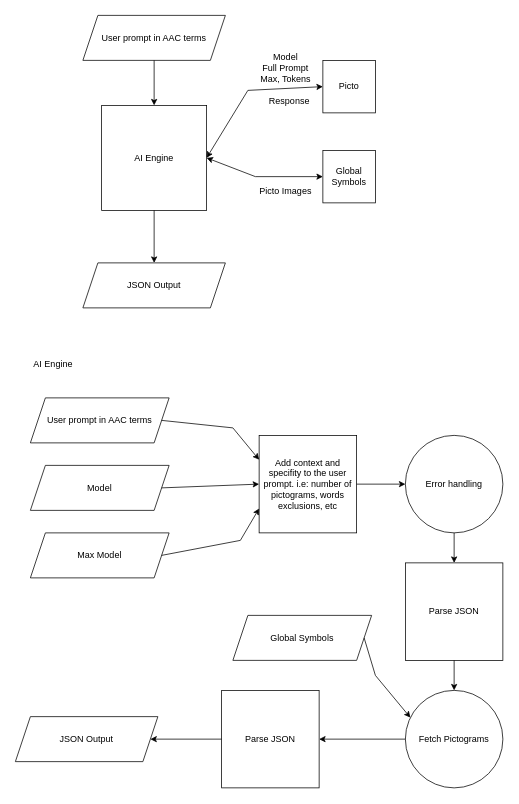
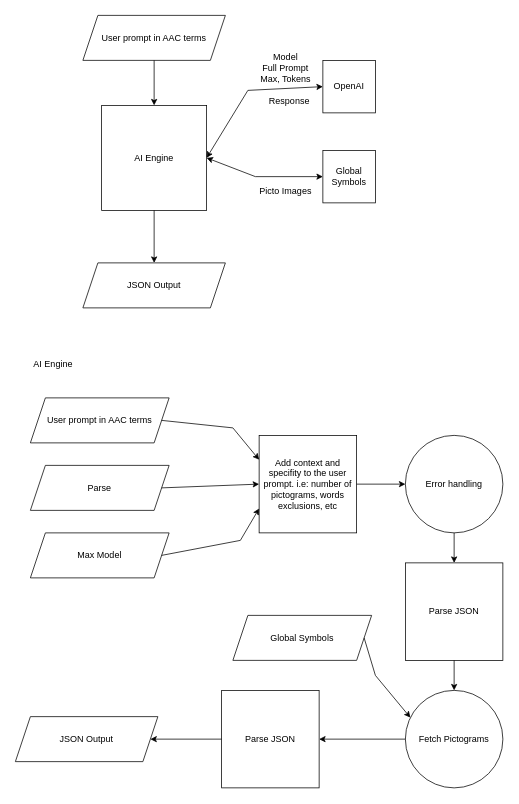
node "Picto": label "Picto" -> "OpenAI"
node "Model": label "Model" -> "Parse"
